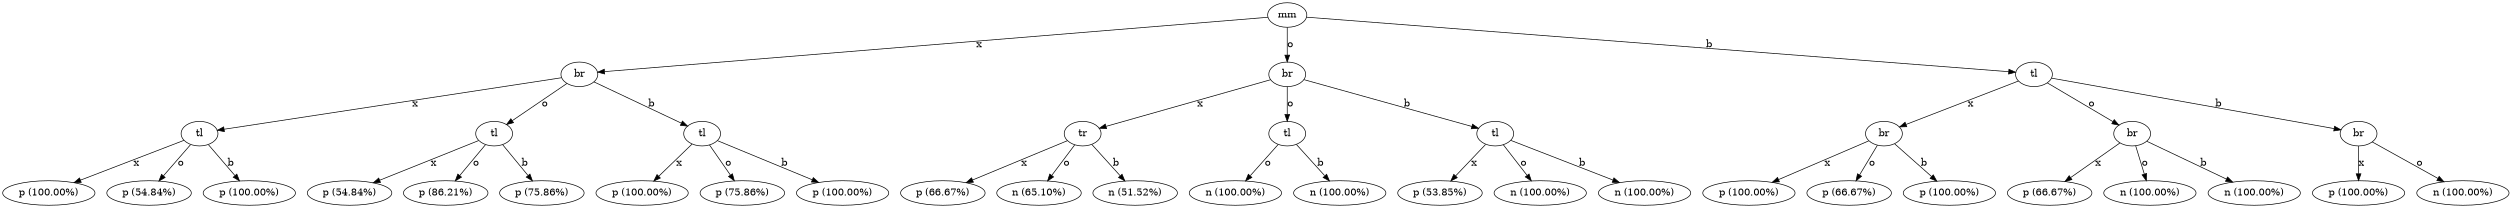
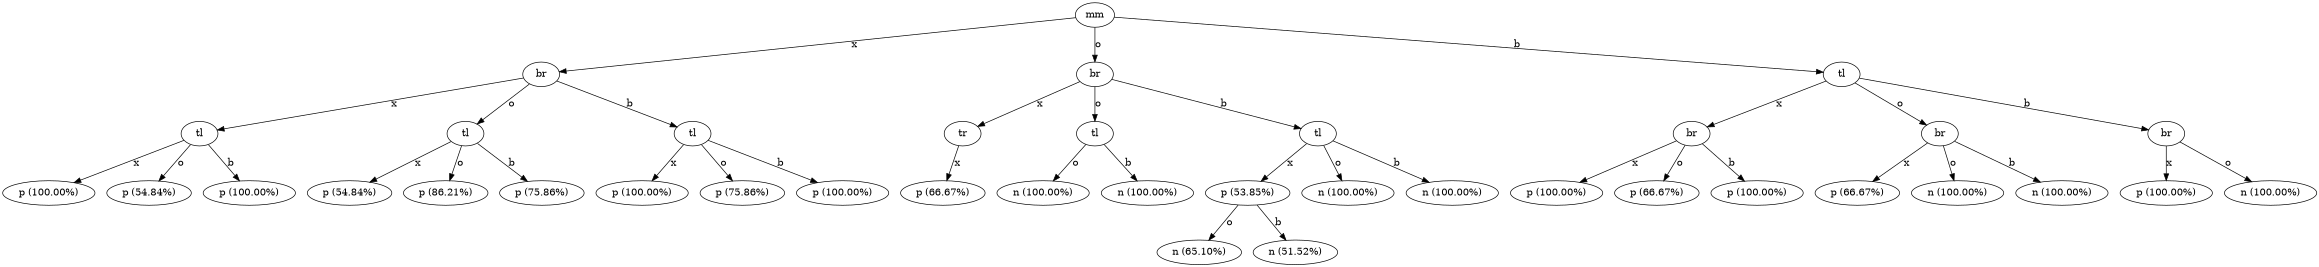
edge "tr" -> "n (65.10%)": now "p (53.85%)" -> "n (65.10%)"
edge "tr" -> "n (51.52%)": now "p (53.85%)" -> "n (51.52%)"
